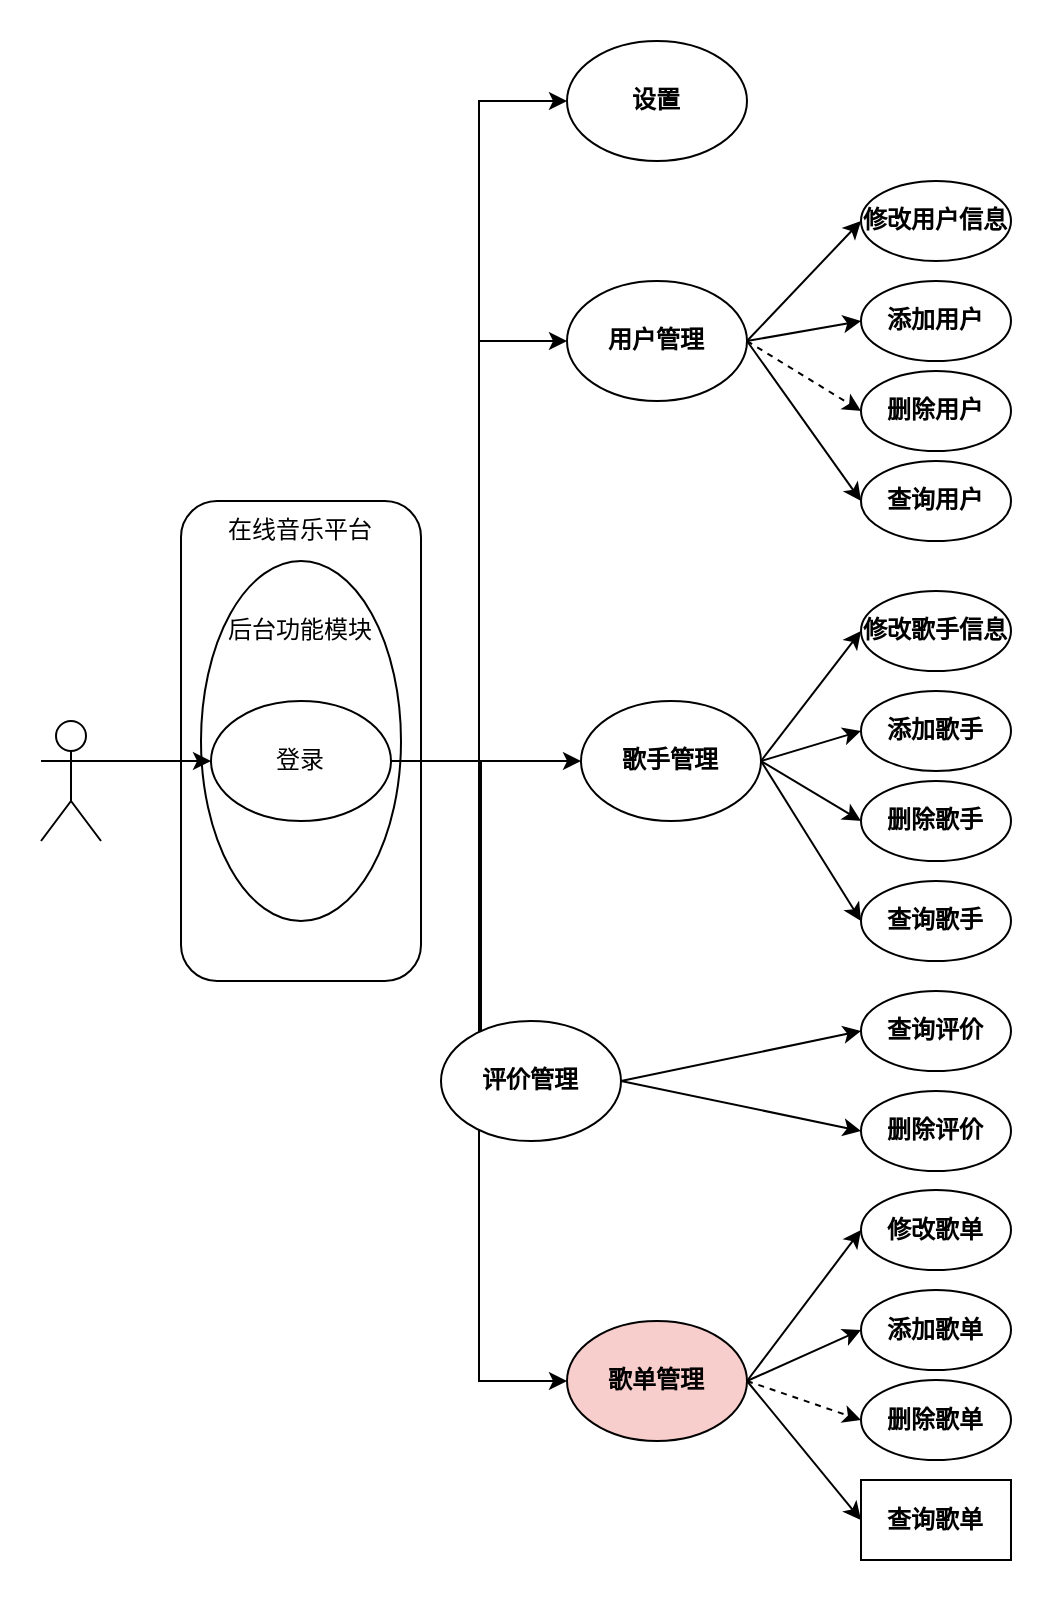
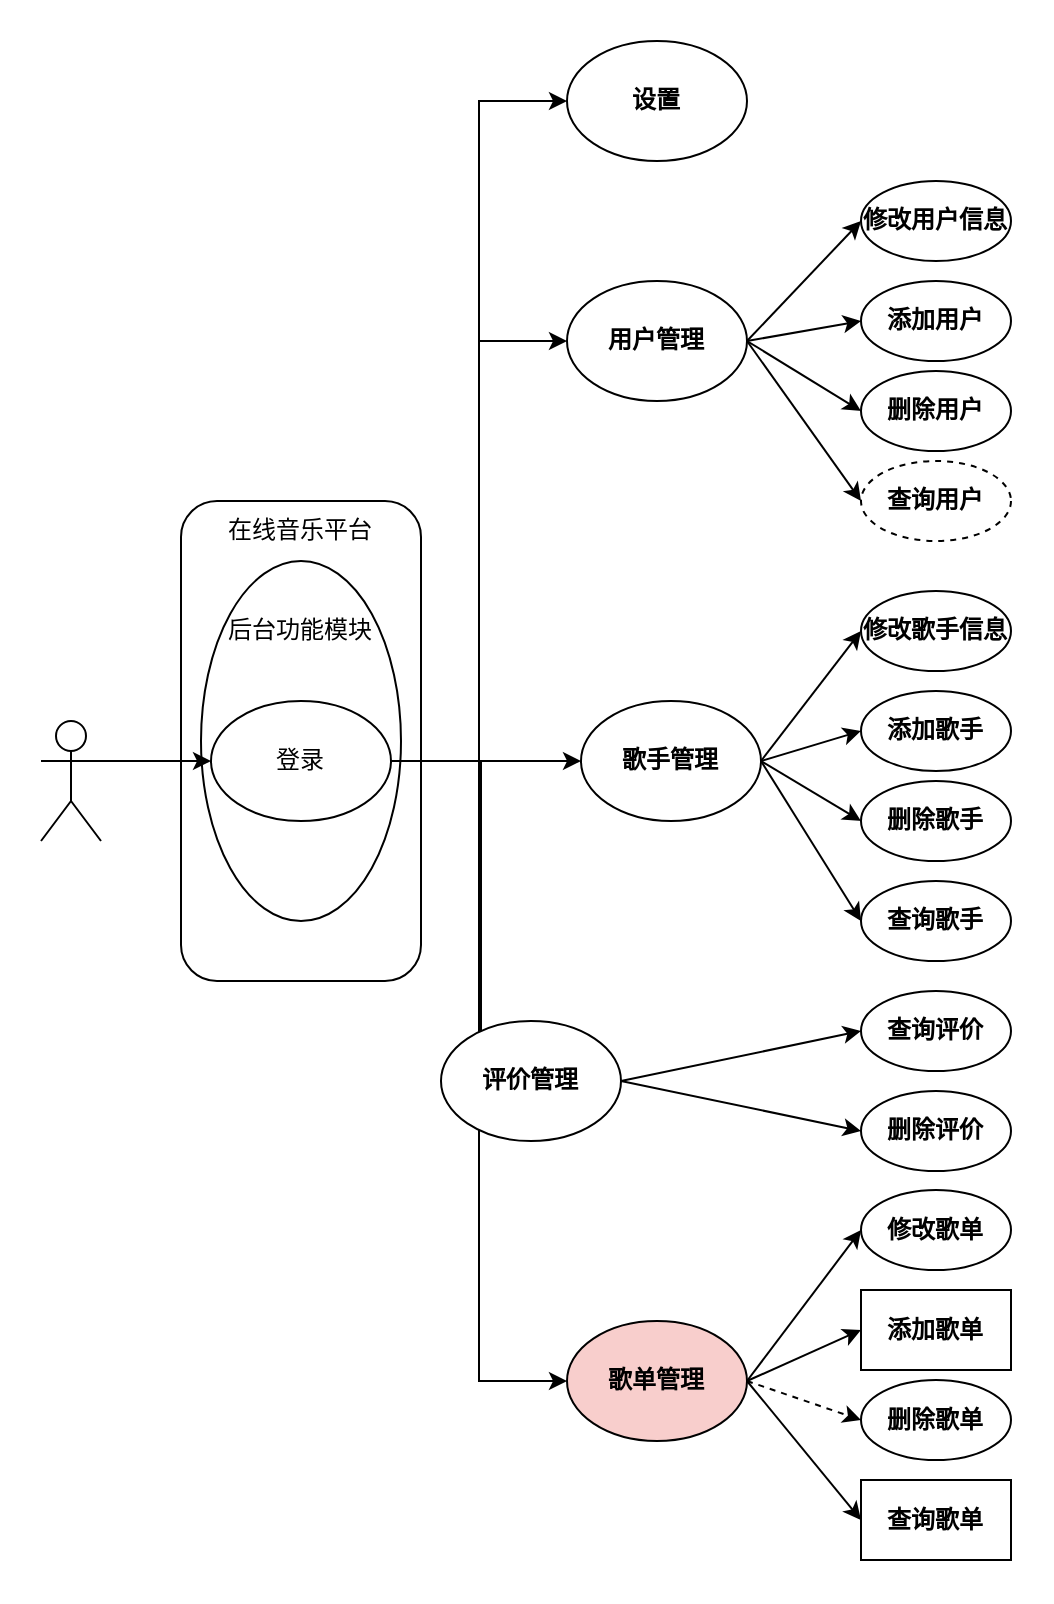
edge "用户管理" -> "删除用户": style dashed -> solid
node "查询用户": style solid -> dashed
node "添加歌单": shape ellipse -> rectangle
